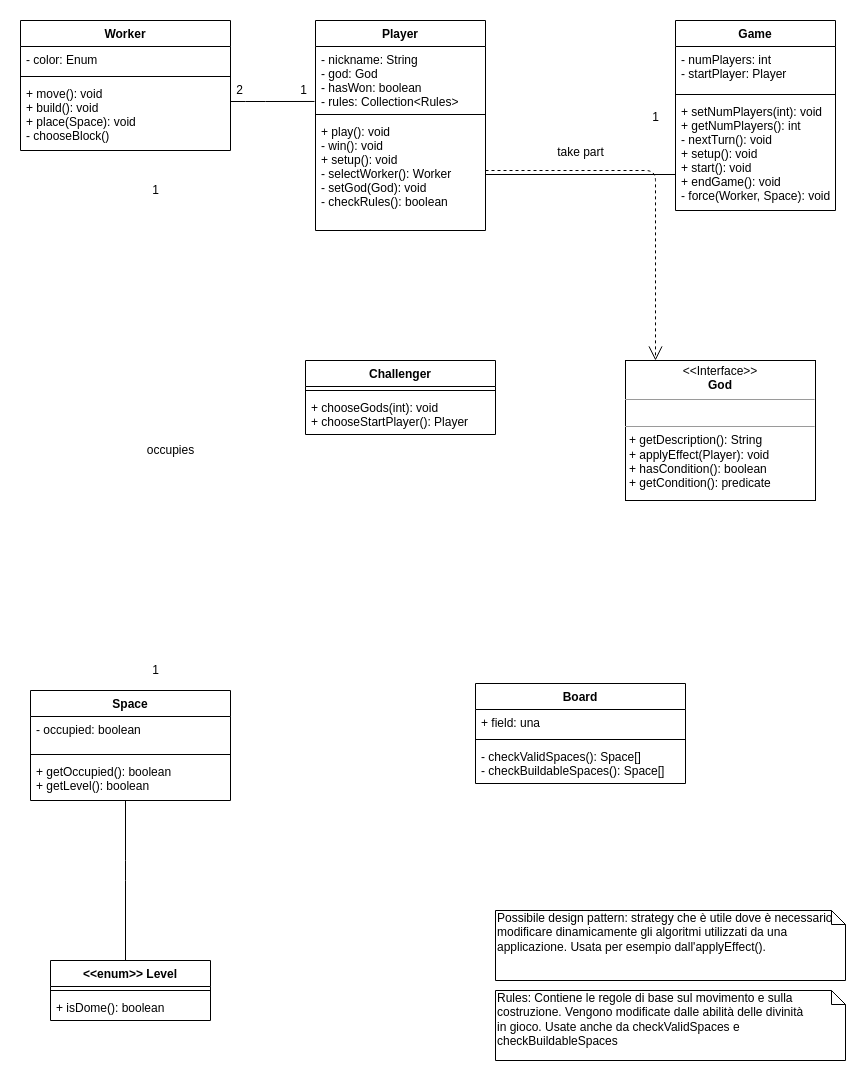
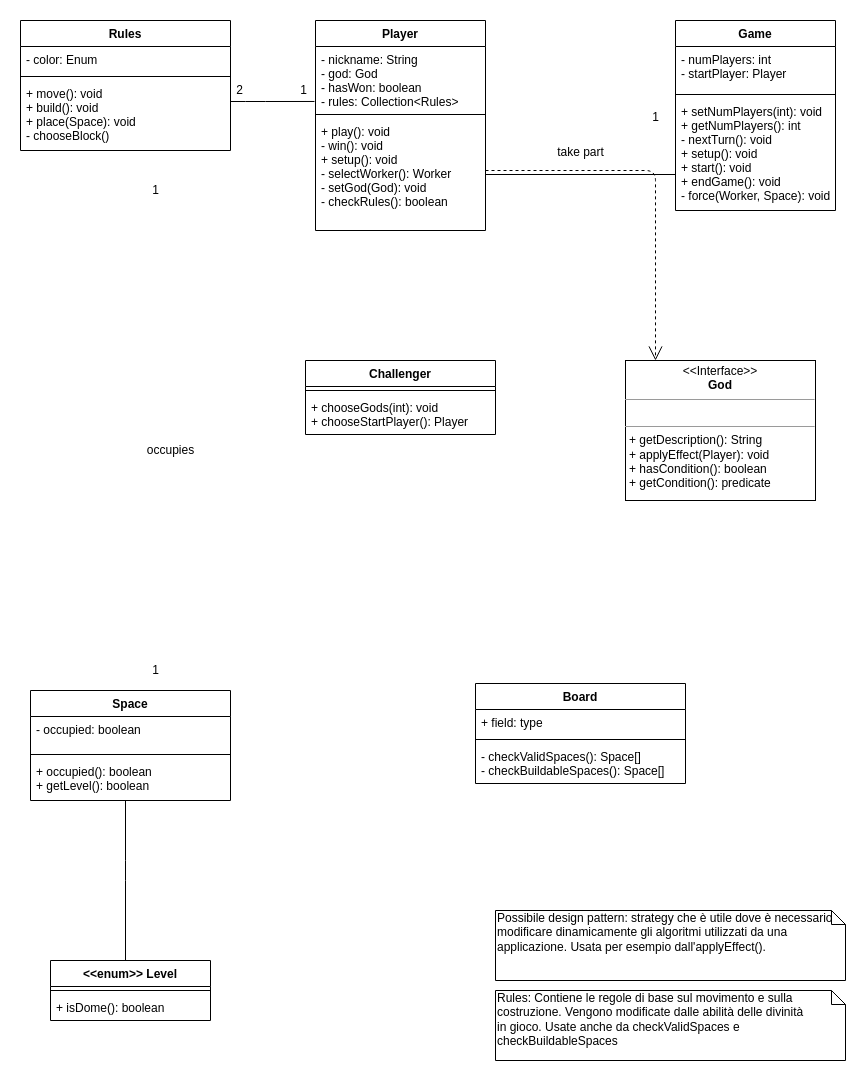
node "Worker": label "Worker" -> "Rules"
node "+ field: una": label "+ field: una" -> "+ field: type"
node "+ getOccupied(): boolean + getLevel(): boolean": label "+ getOccupied(): boolean + getLevel(): boolean" -> "+ occupied(): boolean + getLevel(): boolean"
